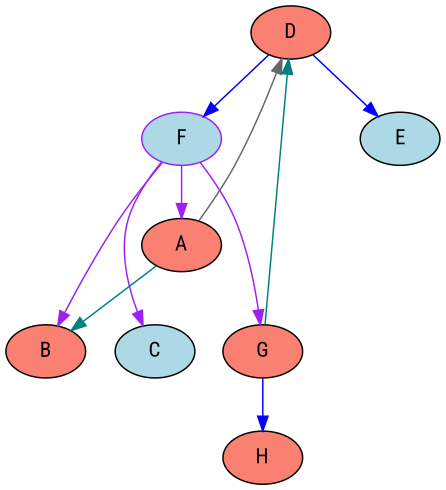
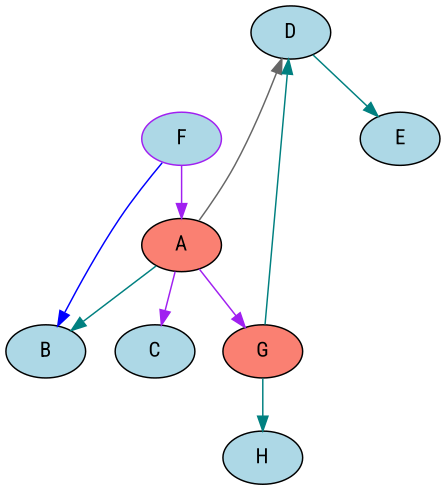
node "D": fillcolor salmon -> lightblue
edge "D" -> "F": removed
edge "D" -> "E": color blue -> teal
edge "F" -> "G": now "A" -> "G"
edge "F" -> "C": now "A" -> "C"
edge "F" -> "B": color purple -> blue
node "B": fillcolor salmon -> lightblue
edge "G" -> "H": color blue -> teal
node "H": fillcolor salmon -> lightblue
